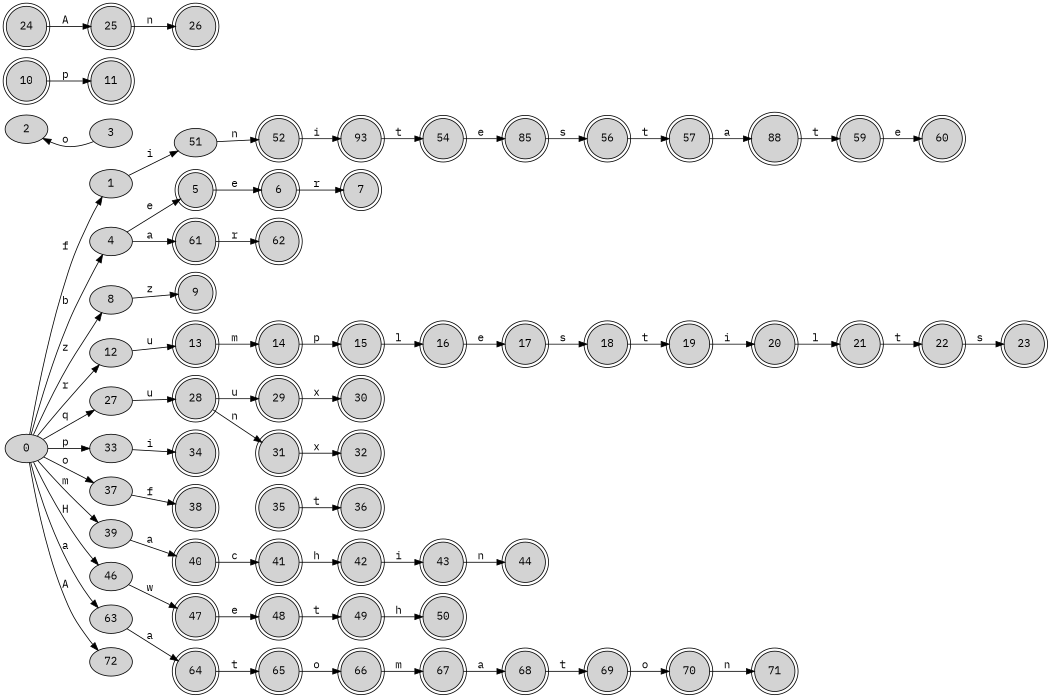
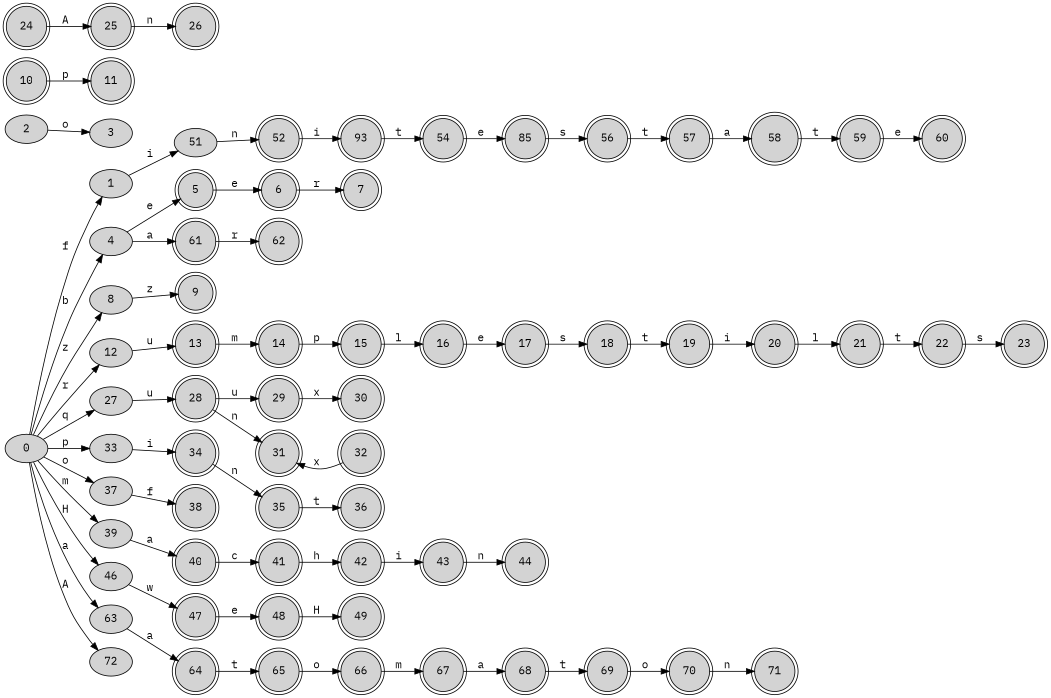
node "88": label "88" -> "58"
edge "3" -> "2": reversed
edge "31" -> "32": reversed
edge "34" -> "35": added, label "n"
edge "48" -> "49": label "t " -> "H "
node "50": removed
